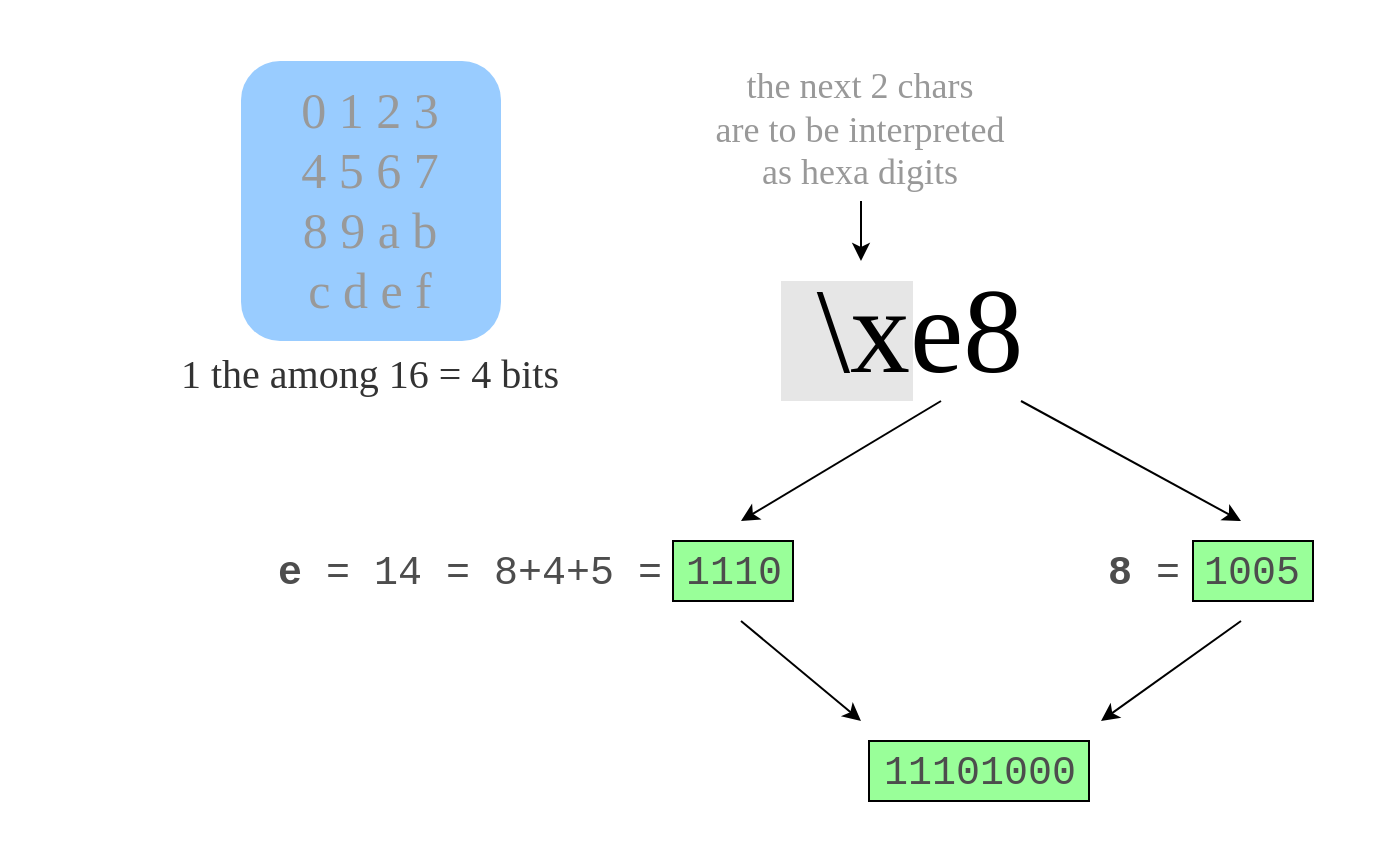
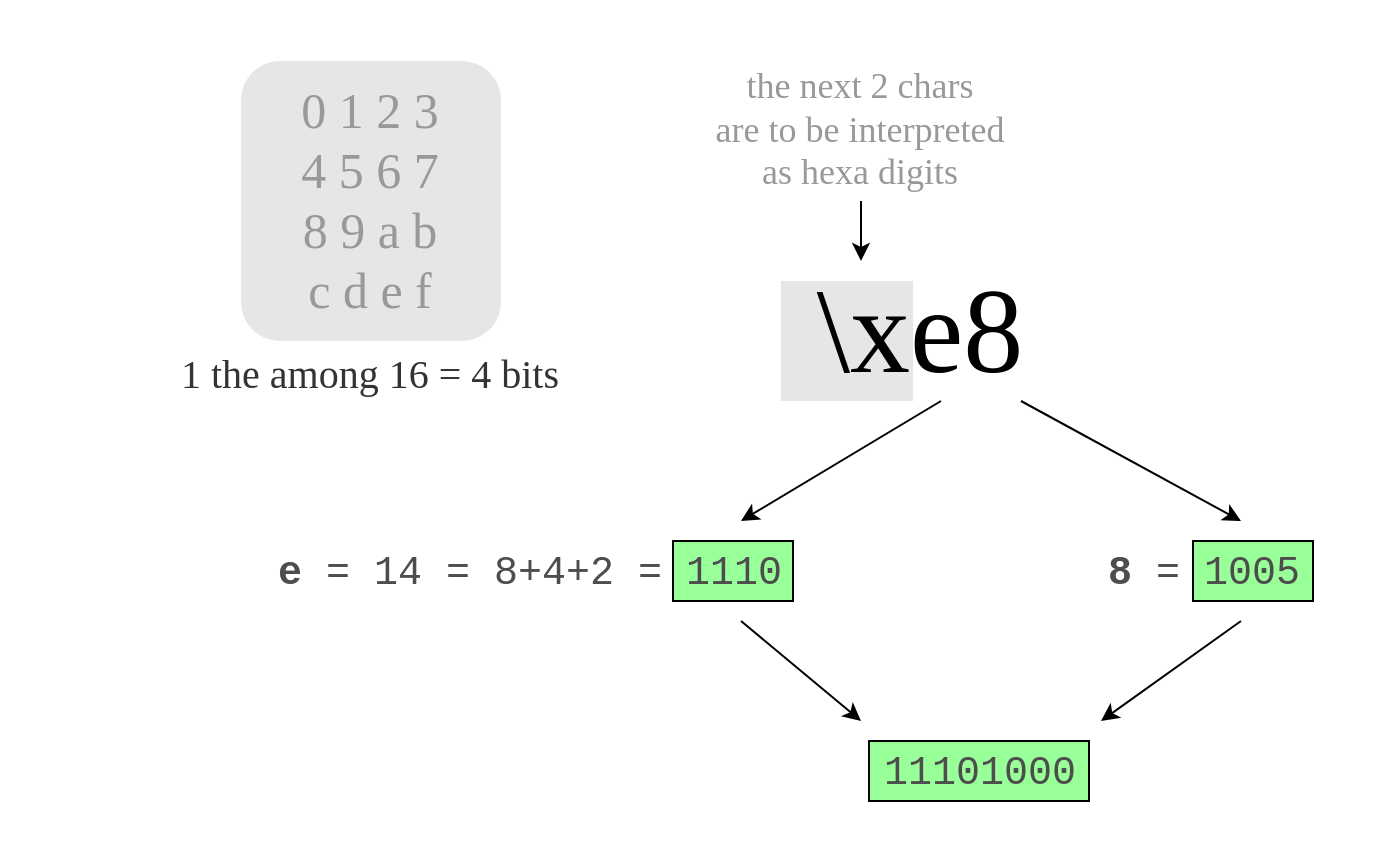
node "0 1 2 3 4 5 6 7 8 9 a b c d e f": fillcolor #99ccff -> #e6e6e6
node "e = 14 = 8+4+5 = 1110": label "e = 14 = 8+4+5 = 1110" -> "e = 14 = 8+4+2 = 1110"
